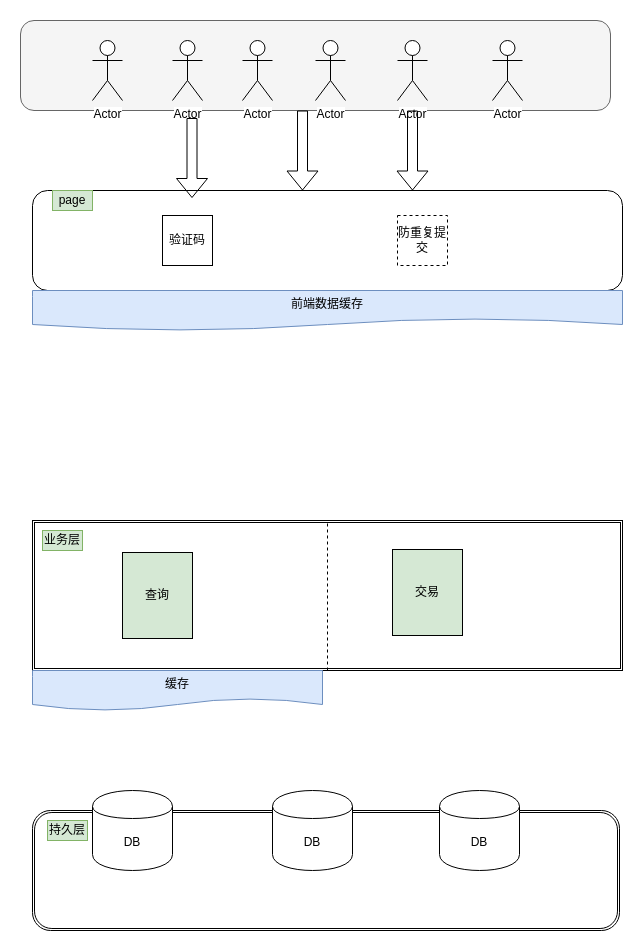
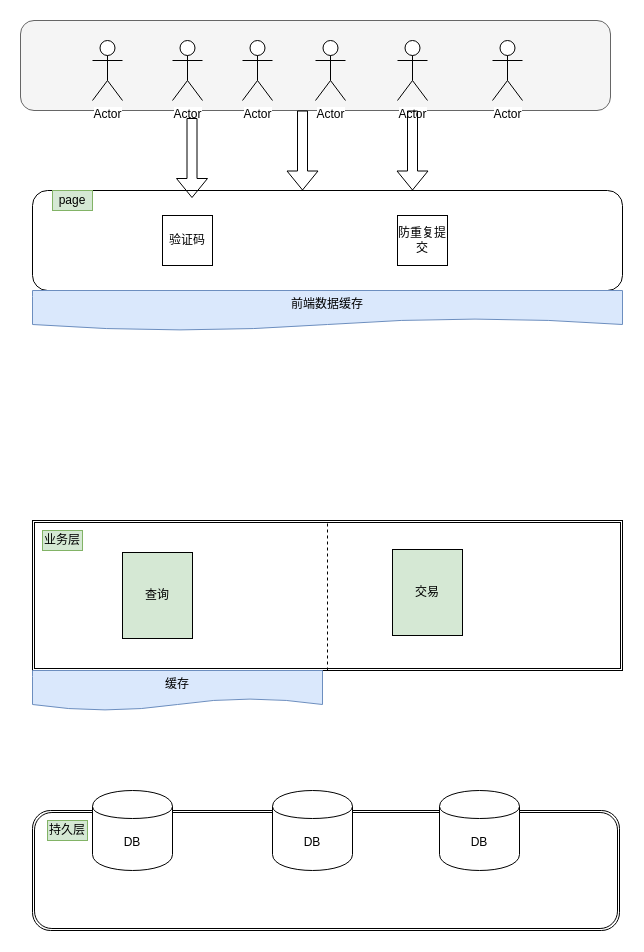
node "防重复提交": style dashed -> solid
